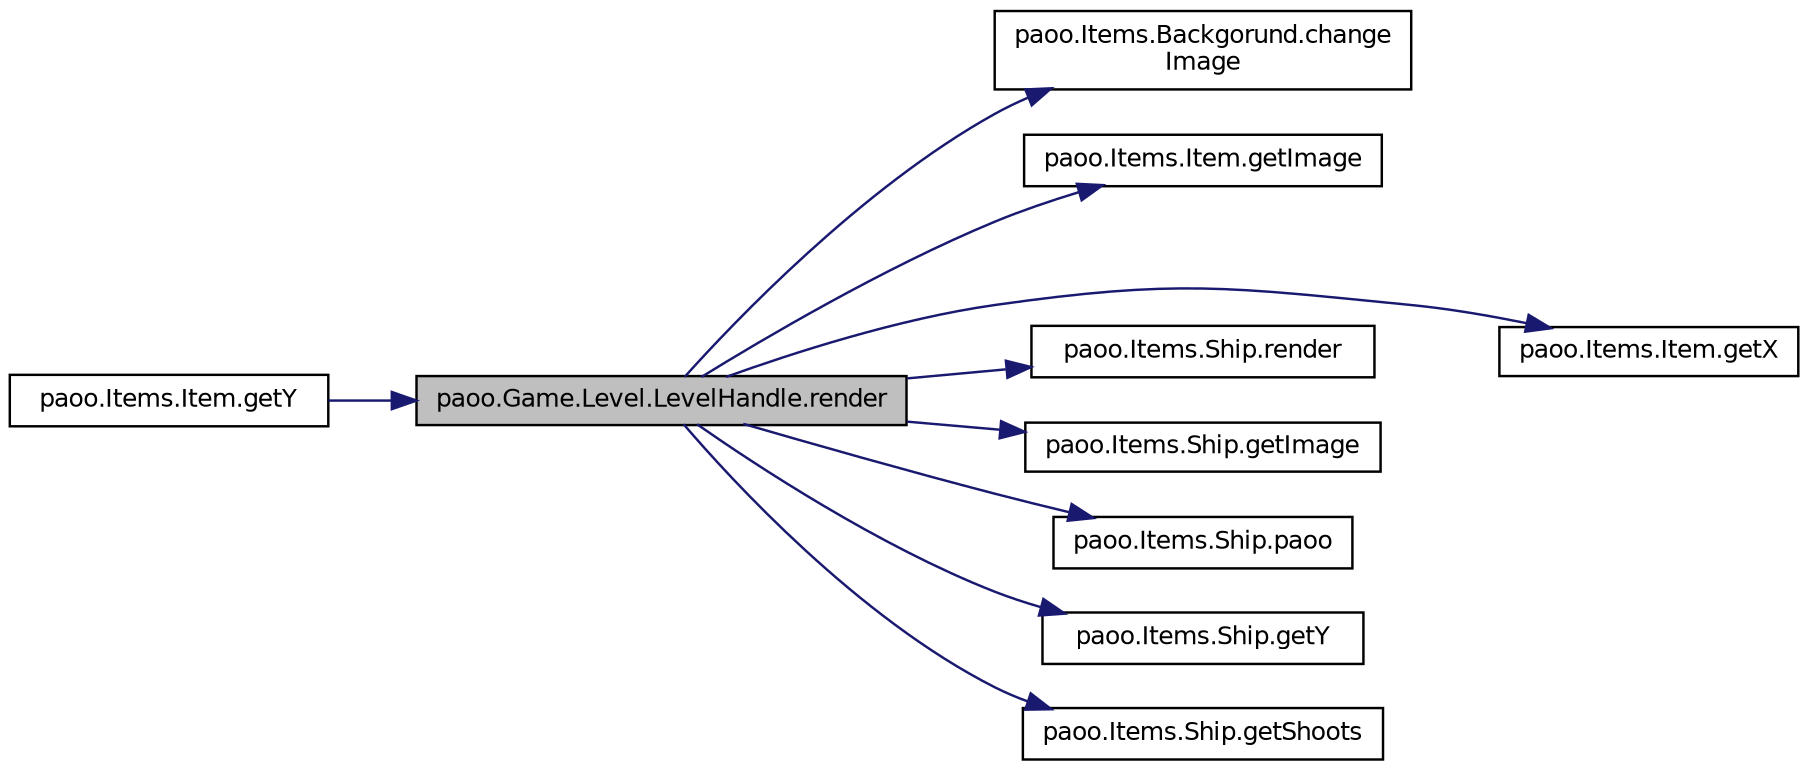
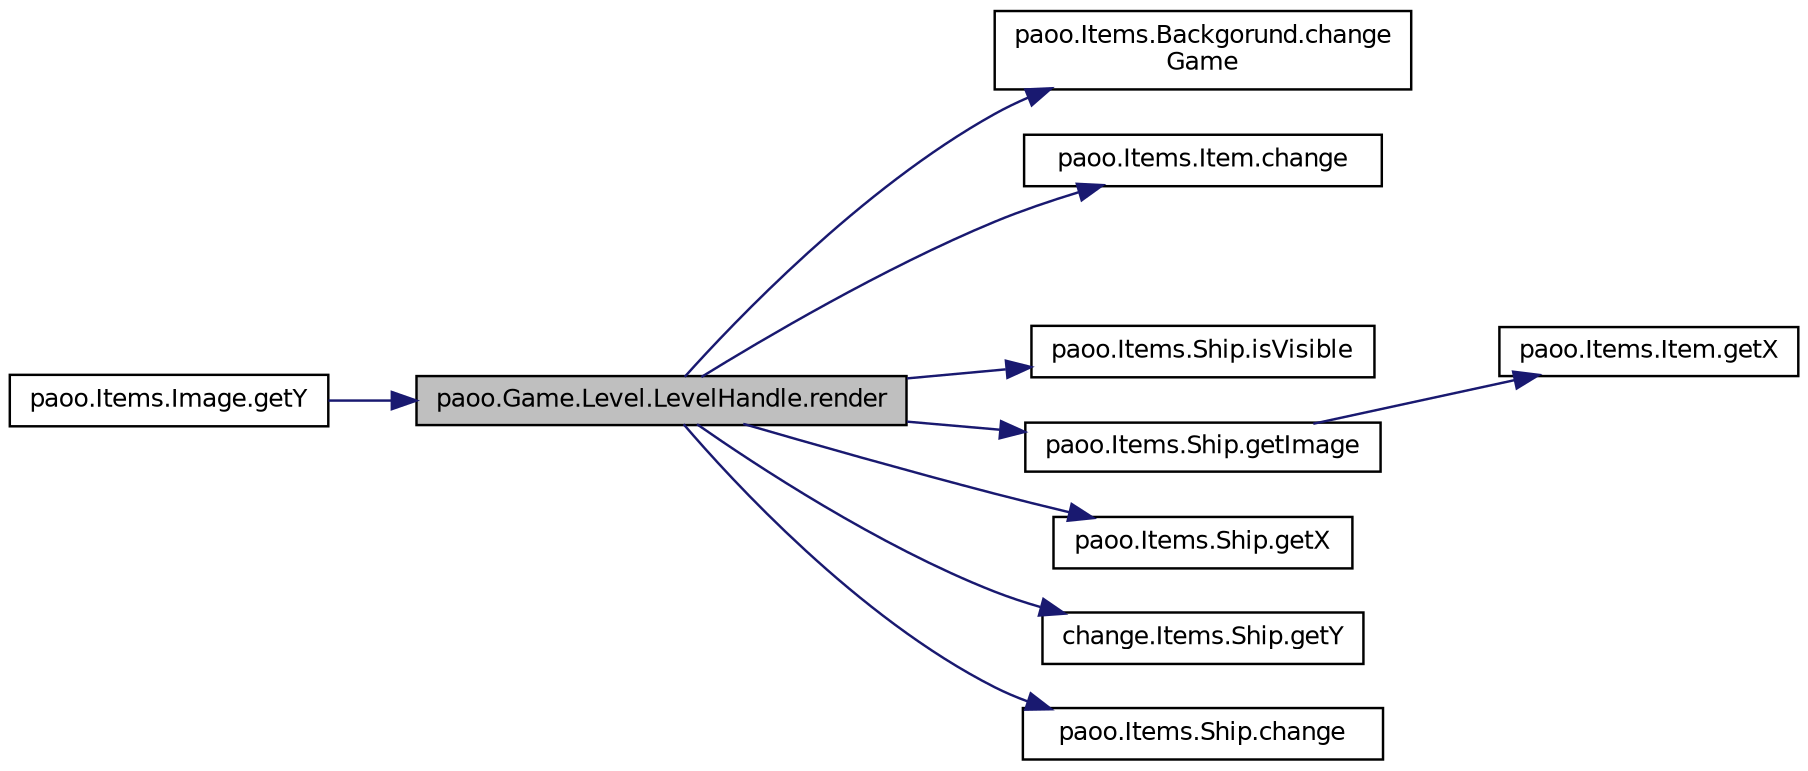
node "paoo.Items.Backgorund.change Image": label "paoo.Items.Backgorund.change Image" -> "paoo.Items.Backgorund.change Game"
node "paoo.Items.Item.getImage": label "paoo.Items.Item.getImage" -> "paoo.Items.Item.change"
edge "paoo.Game.Level.LevelHandle.render" -> "paoo.Items.Item.getX": now "paoo.Items.Ship.getImage" -> "paoo.Items.Item.getX"
node "paoo.Items.Ship.render": label "paoo.Items.Ship.render" -> "paoo.Items.Ship.isVisible"
node "paoo.Items.Item.getY": label "paoo.Items.Item.getY" -> "paoo.Items.Image.getY"
node "paoo.Items.Ship.paoo": label "paoo.Items.Ship.paoo" -> "paoo.Items.Ship.getX"
node "paoo.Items.Ship.getY": label "paoo.Items.Ship.getY" -> "change.Items.Ship.getY"
node "paoo.Items.Ship.getShoots": label "paoo.Items.Ship.getShoots" -> "paoo.Items.Ship.change"
